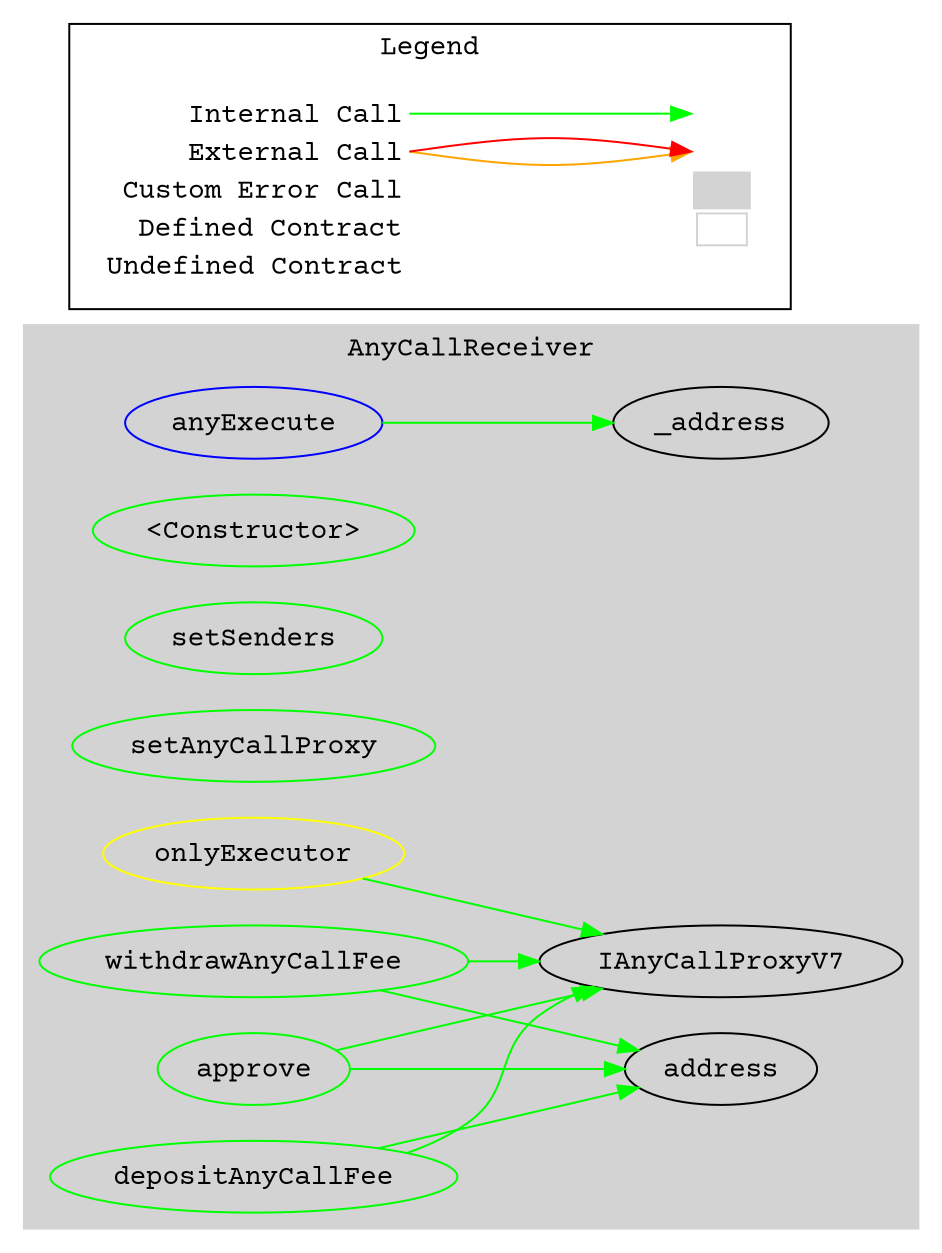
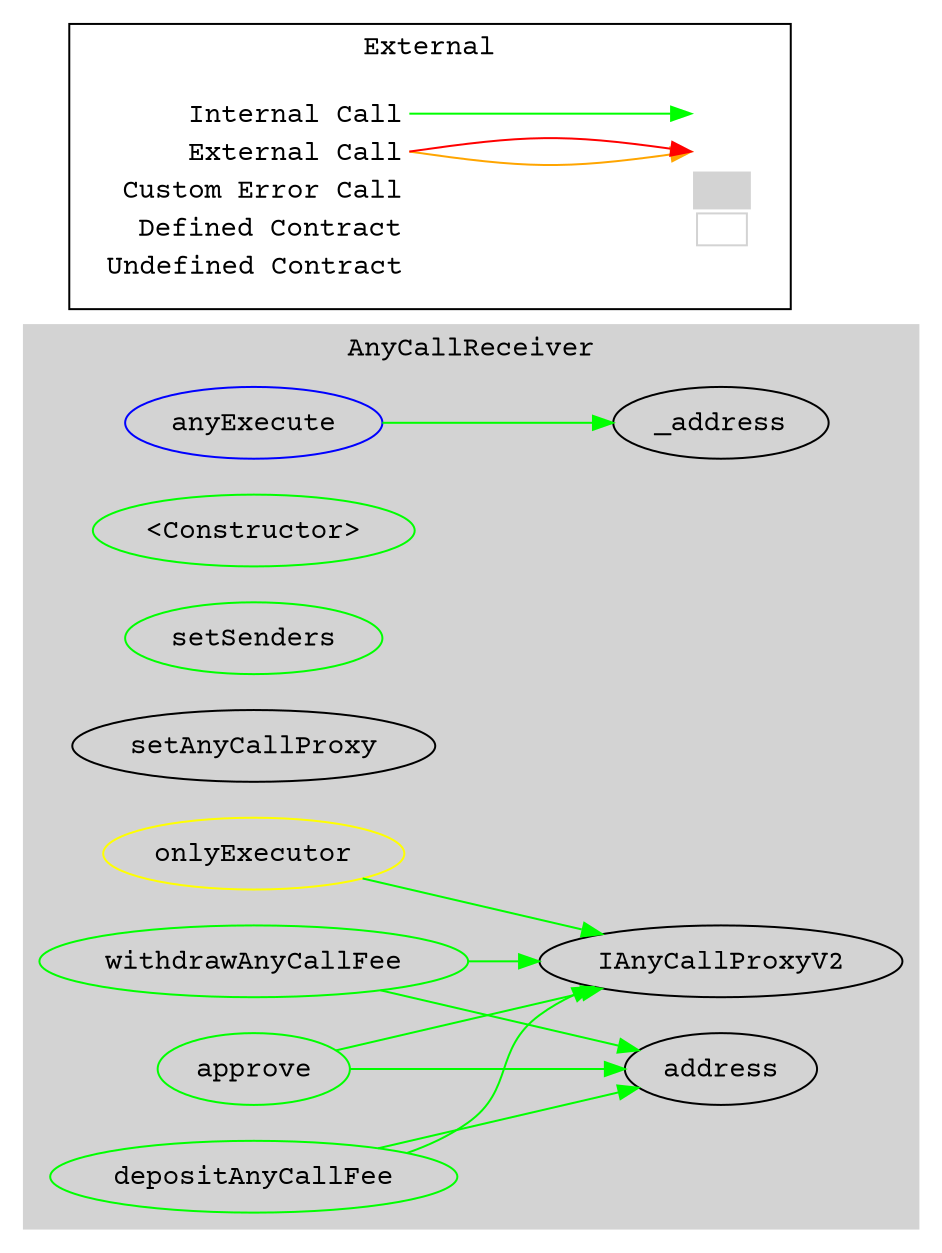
cluster "Legend": label "Legend" -> "External"
node "setAnyCallProxy": color green -> black
node "IAnyCallProxyV7": label "IAnyCallProxyV7" -> "IAnyCallProxyV2"
